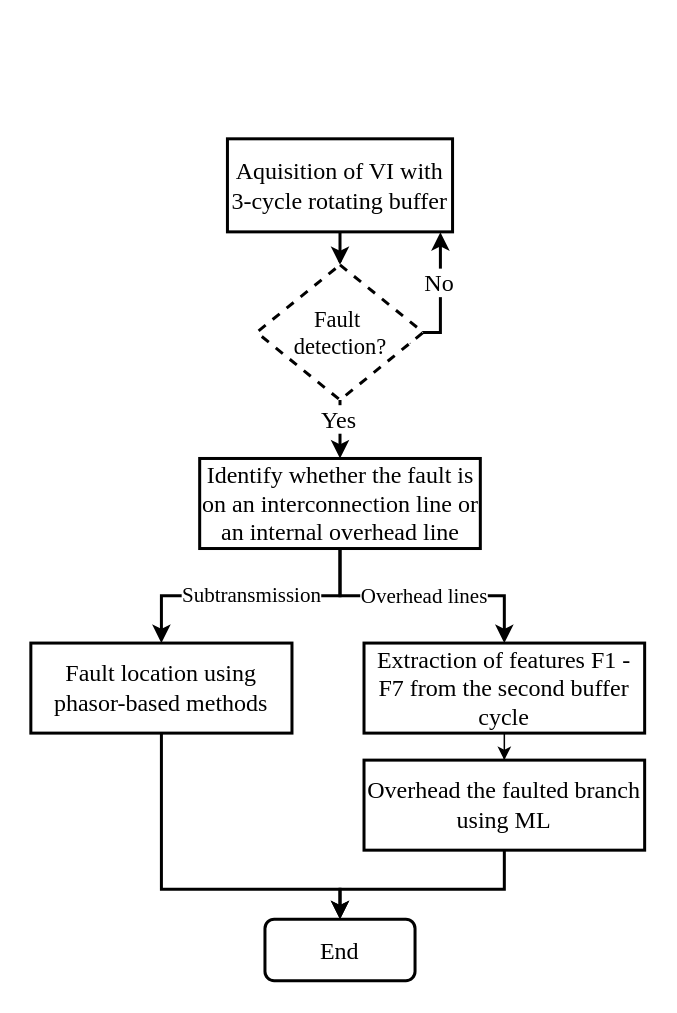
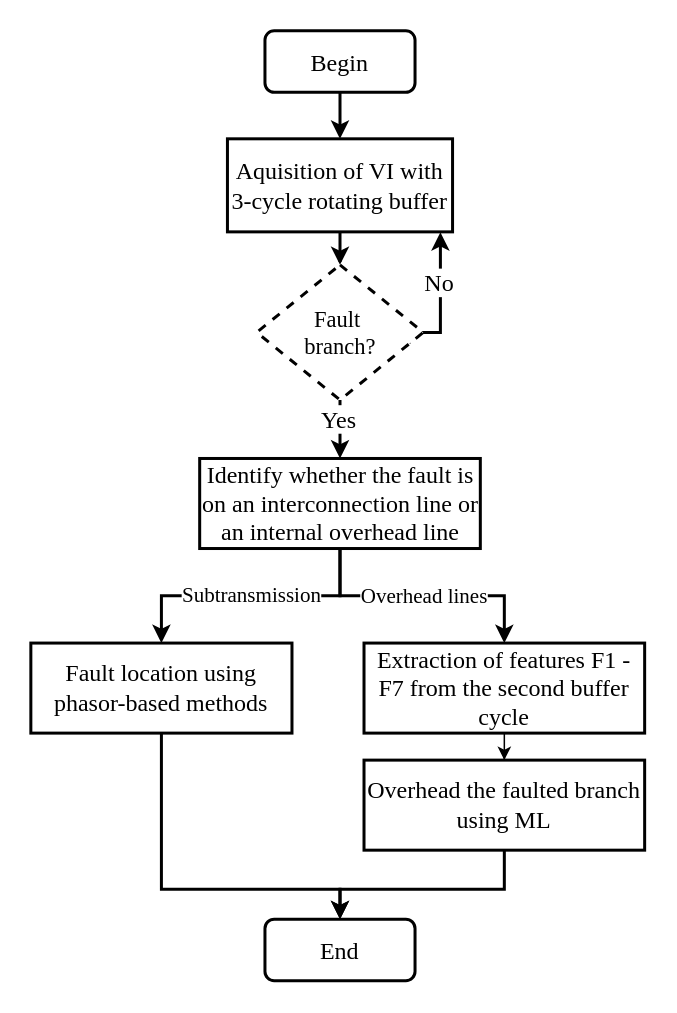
node "Begin": added
edge "Begin" -> "Aquisition of VI with 3-cycle rotating buffer": added
node "Fault detection?": label "Fault detection?" -> "Fault branch?"
